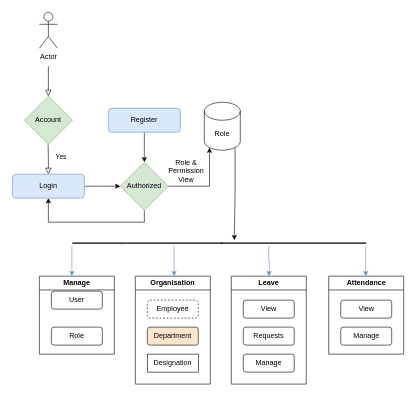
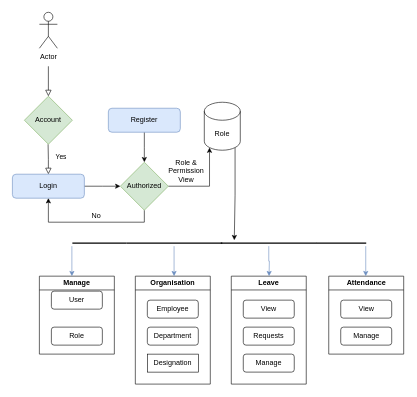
node "No": added
node "Employee": style dashed -> solid
node "Department": fillcolor #ffe6cc -> #ffffff
